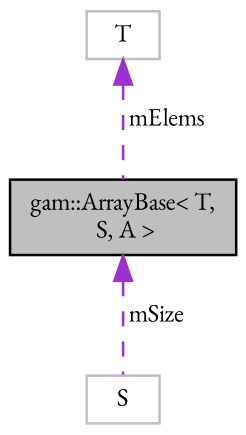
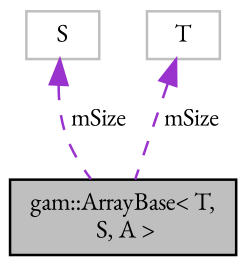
edge "gam::ArrayBase< T, S, A >" -> "T": label " mElems" -> " mSize"
edge "S" -> "gam::ArrayBase< T, S, A >": reversed
